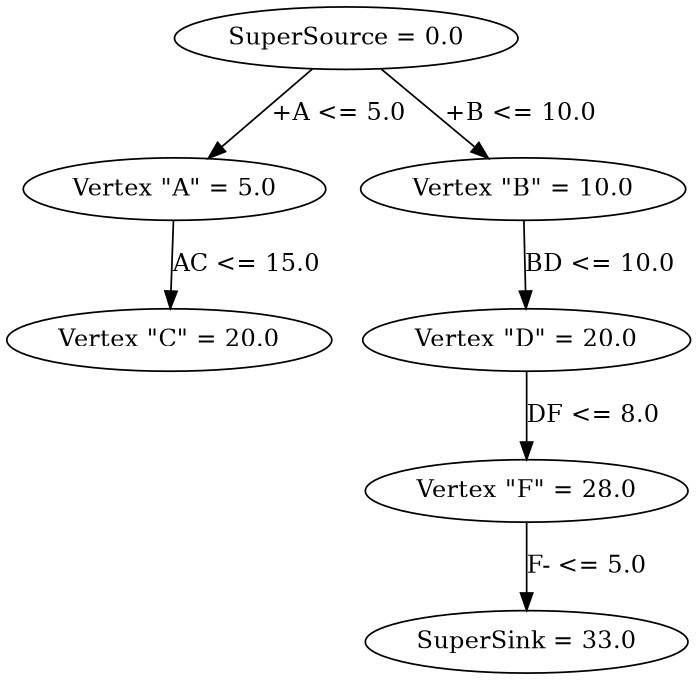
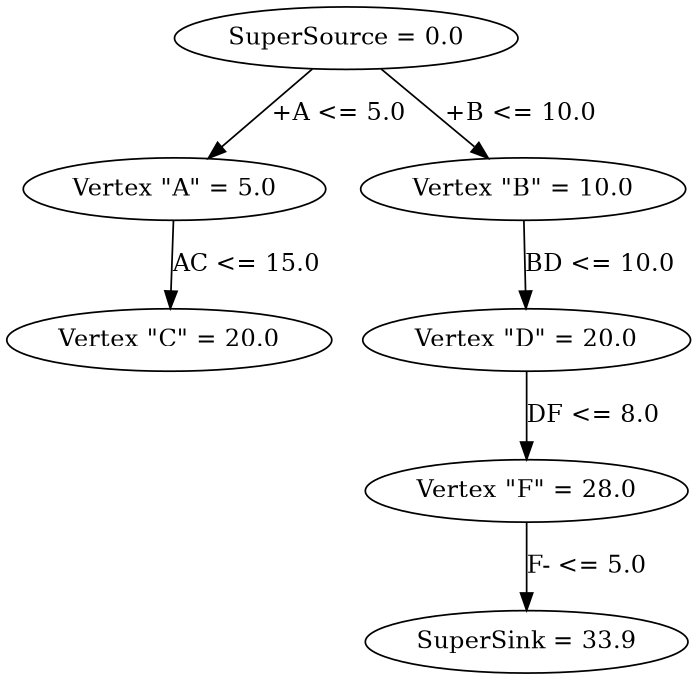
node "SuperSink = 33.0": label "SuperSink = 33.0" -> "SuperSink = 33.9"
